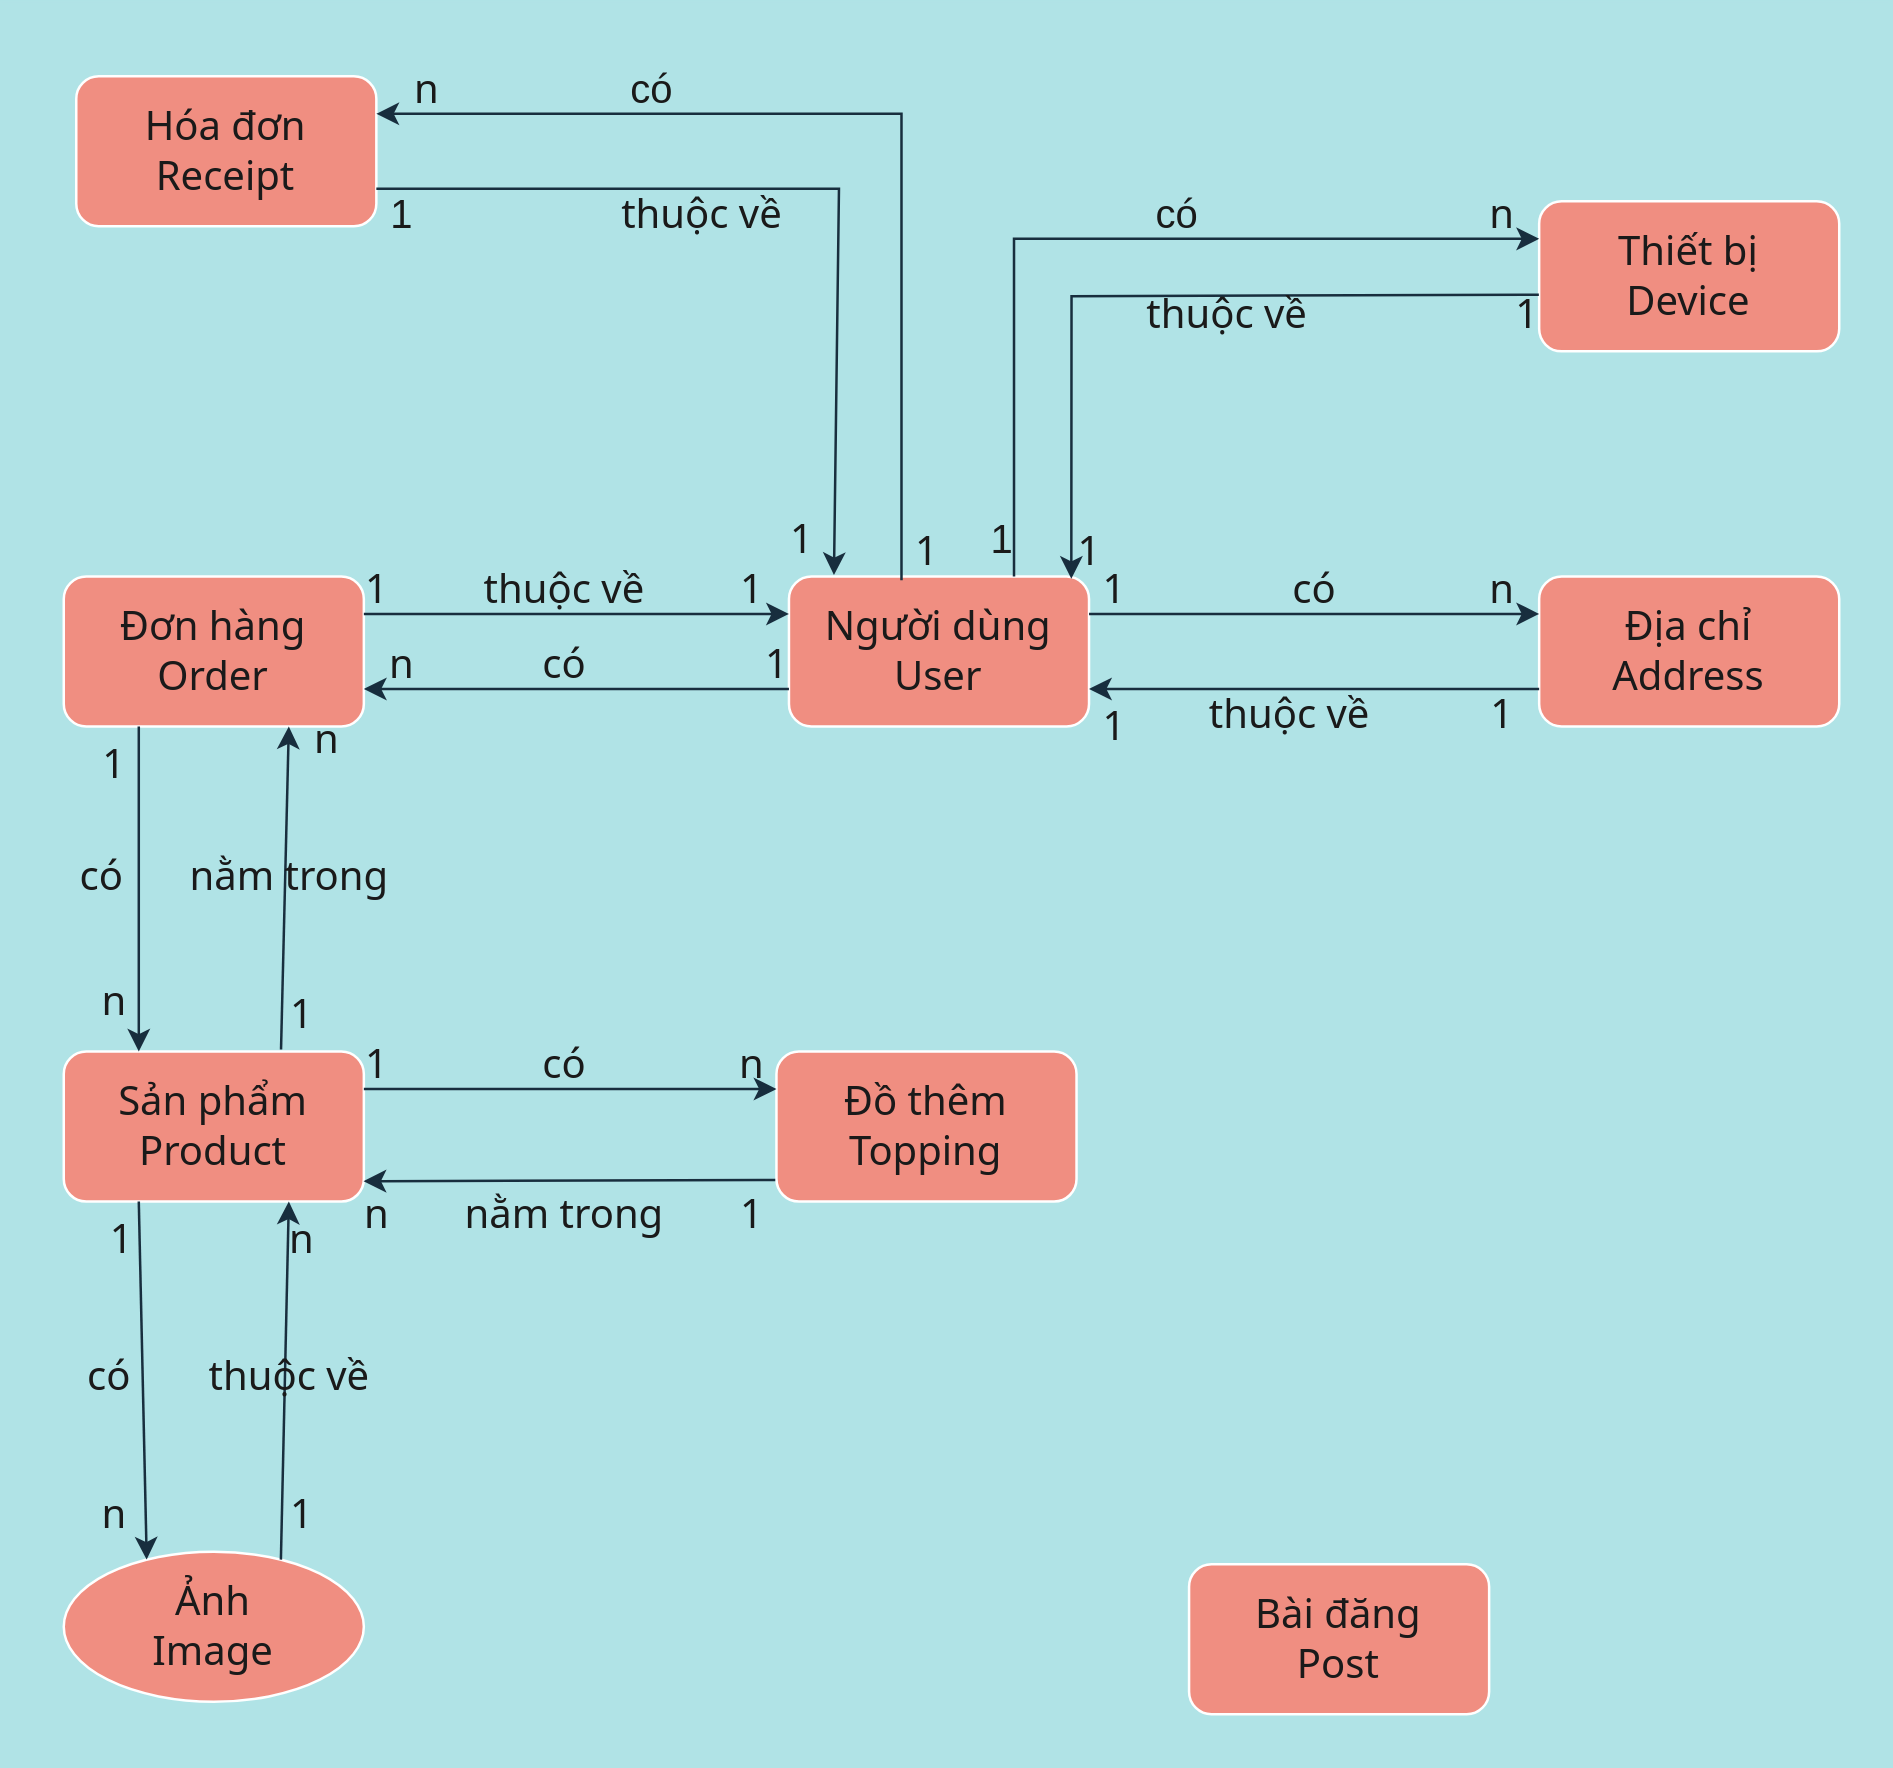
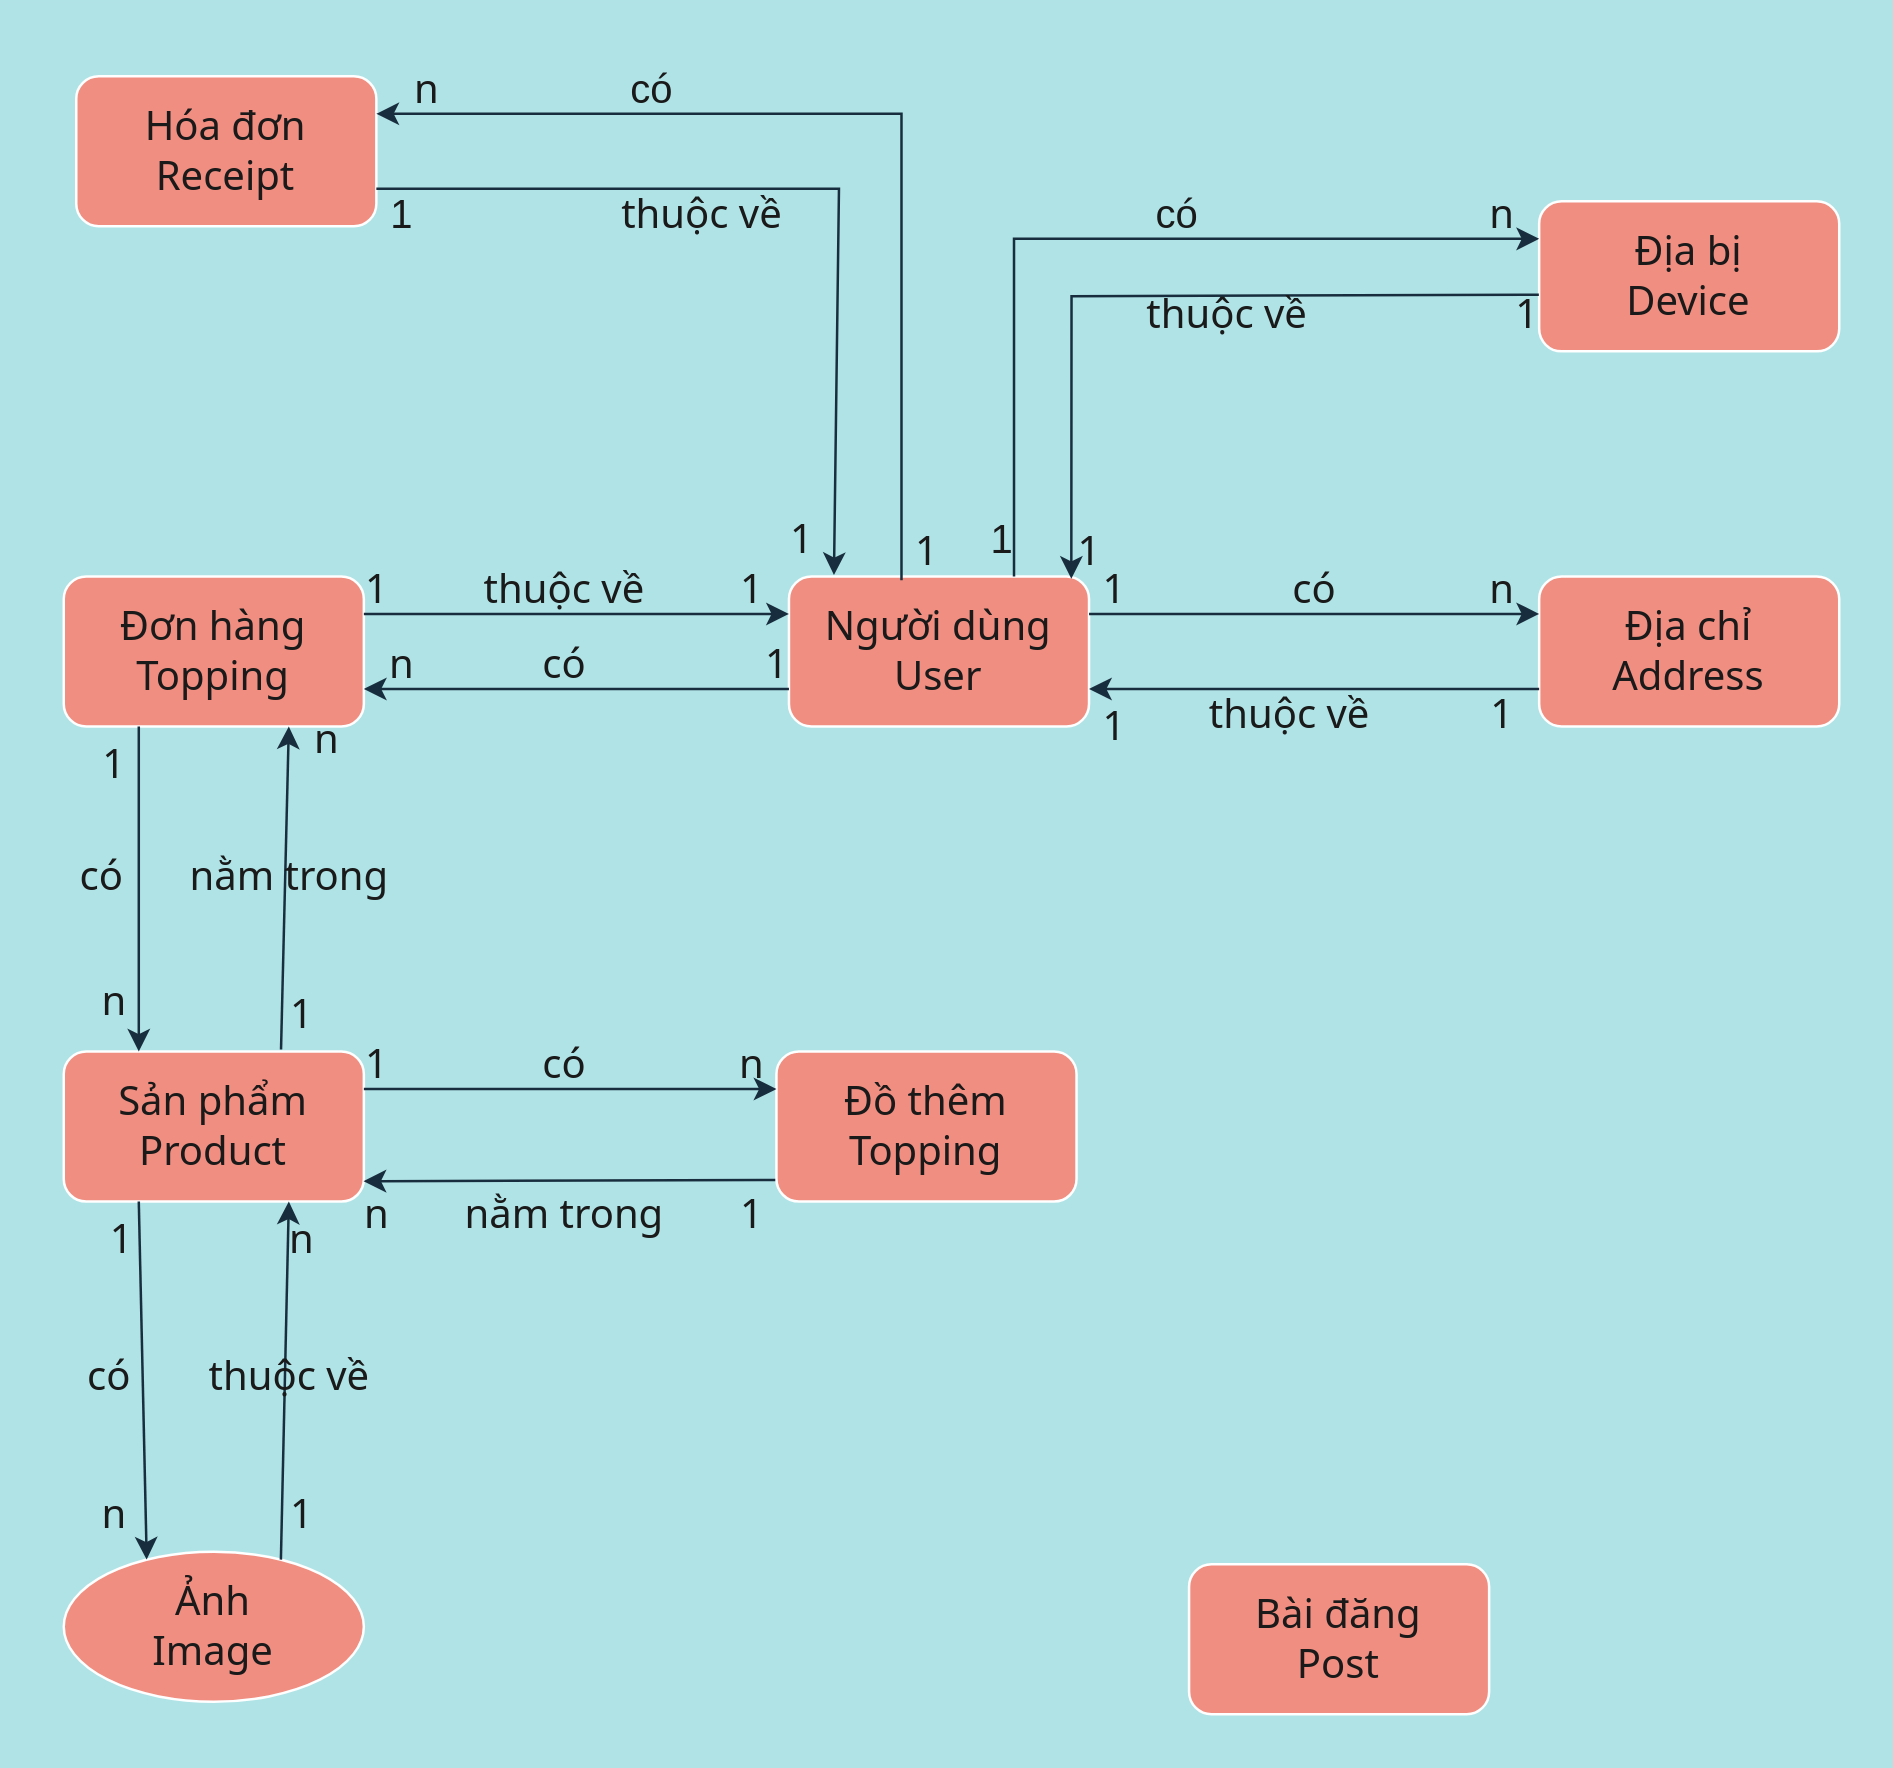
node "Thiết bị Device": label "Thiết bị Device" -> "Địa bị Device"
node "Đơn hàng Order": label "Đơn hàng Order" -> "Đơn hàng Topping"
